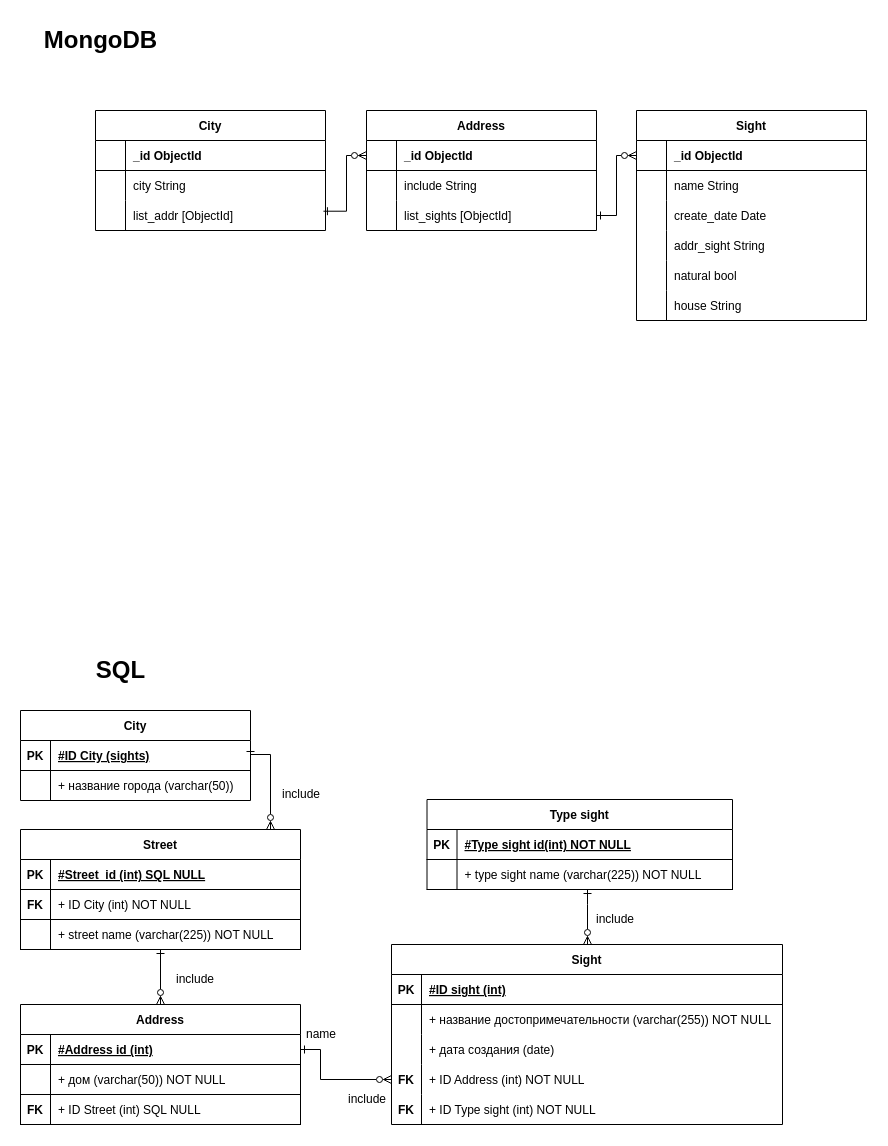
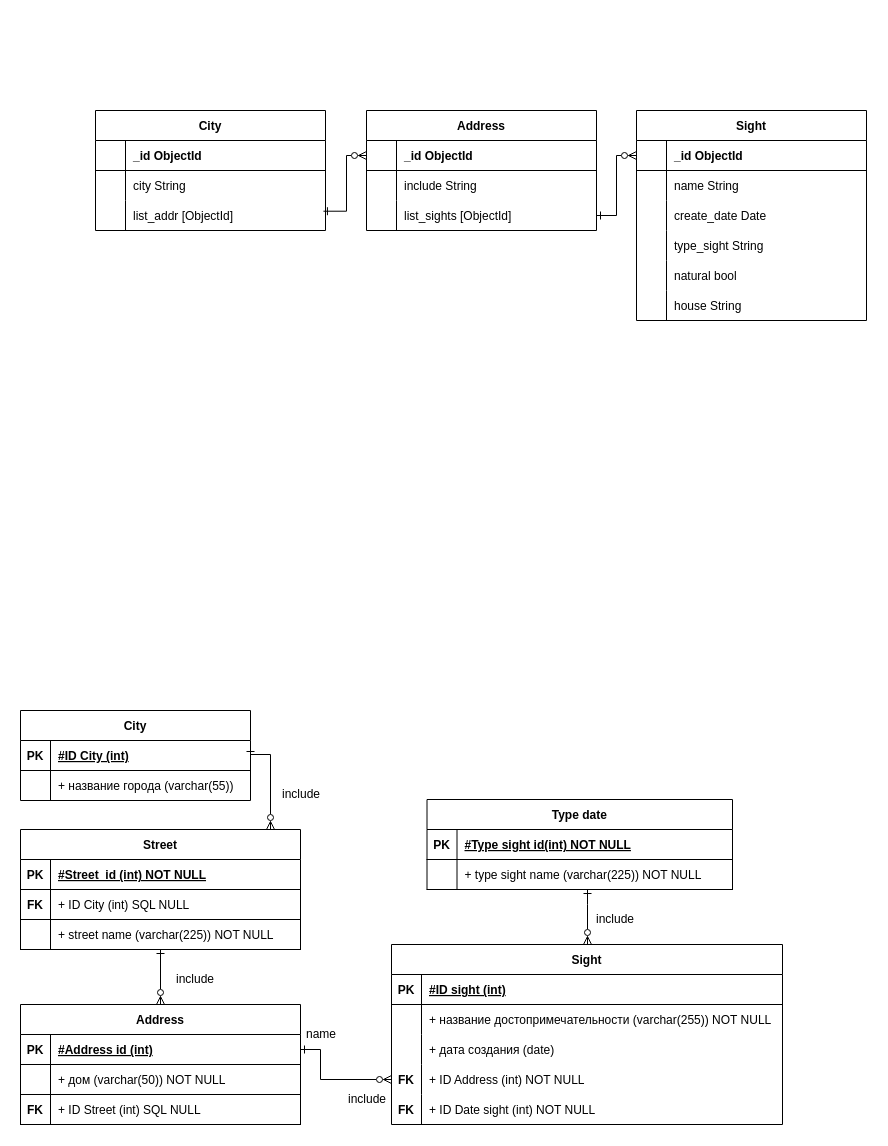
node "MongoDB": removed
node "addr_sight String": label "addr_sight String" -> "type_sight String"
node "SQL": removed
node "#ID City (sights)": label "#ID City (sights)" -> "#ID City (int)"
node "+ название города (varchar(50))": label "+ название города (varchar(50))" -> "+ название города (varchar(55))"
node "Type sight": label "Type sight" -> "Type date"
node "#Street_id (int) SQL NULL": label "#Street_id (int) SQL NULL" -> "#Street_id (int) NOT NULL"
node "+ ID City (int) NOT NULL": label "+ ID City (int) NOT NULL" -> "+ ID City (int) SQL NULL"
node "+ ID Type sight (int) NOT NULL": label "+ ID Type sight (int) NOT NULL" -> "+ ID Date sight (int) NOT NULL"
